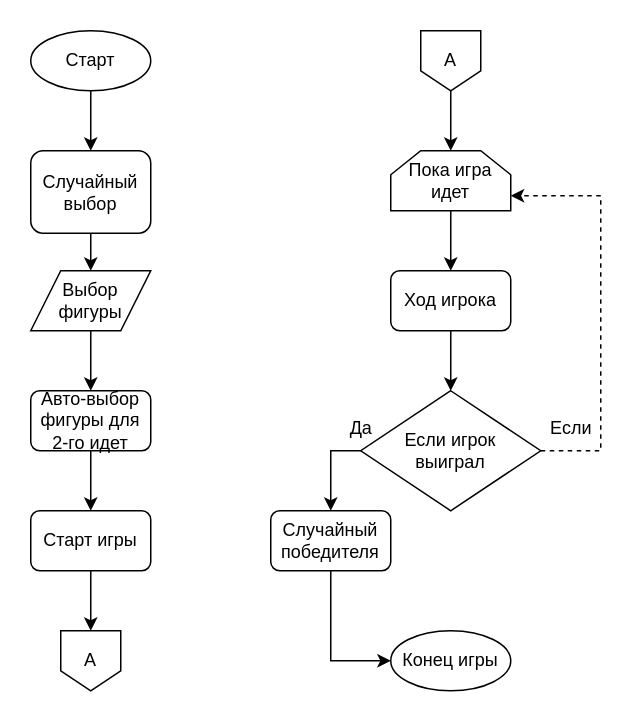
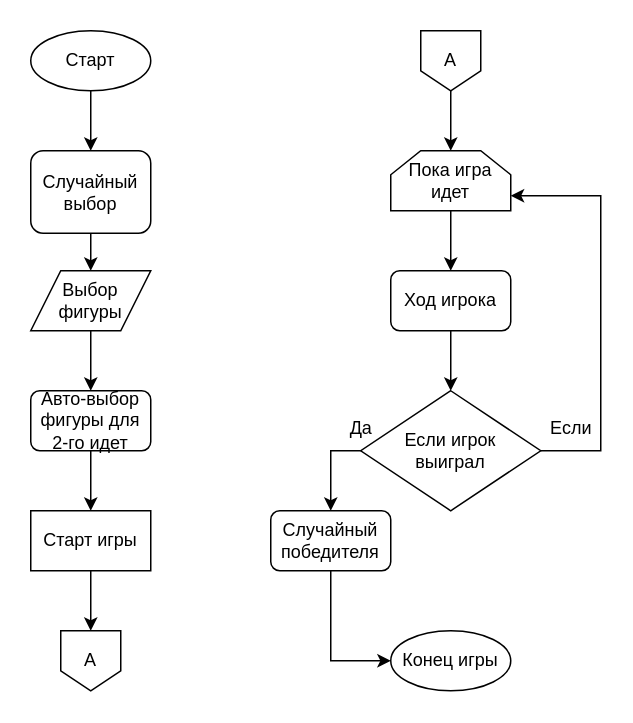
edge "Если игрок выиграл" -> "Пока игра идет": style dashed -> solid
node "Старт игры": shape rounded rectangle -> rectangle
